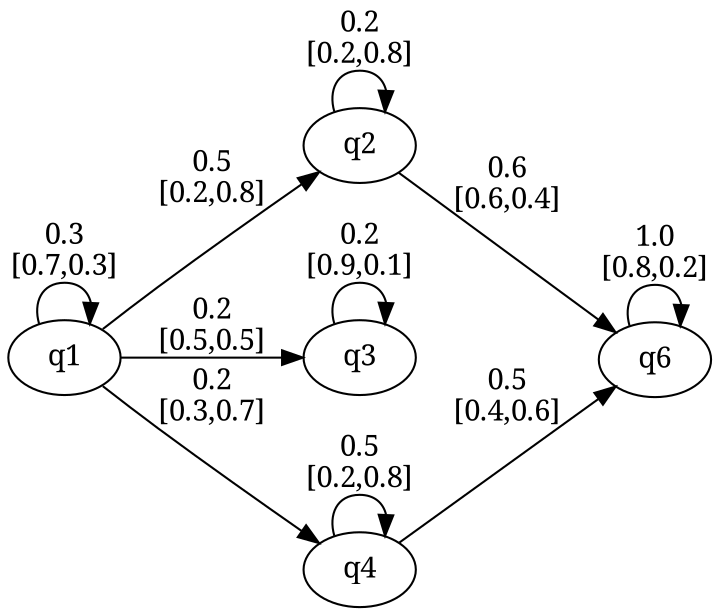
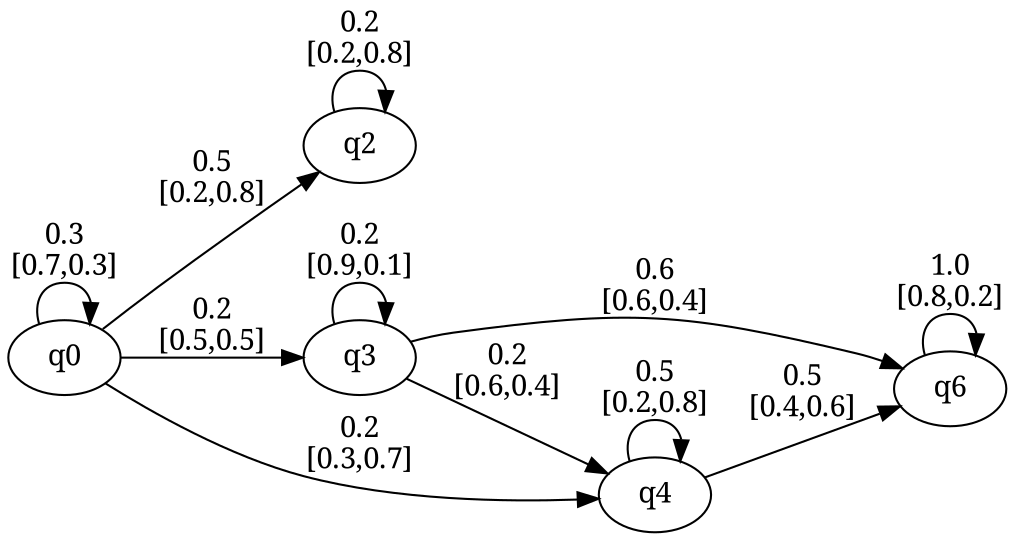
edge "q2" -> "q6": now "q3" -> "q6"
node "q1": label "q1" -> "q0"
edge "q3" -> "q4": added, label "0.2 [0.6,0.4]"
